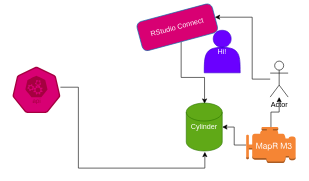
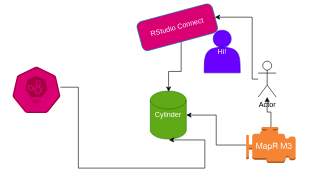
node "Actor": moved (279, 79) -> (267, 79)
node "Cylinder": moved (204, 127) -> (168, 115)
